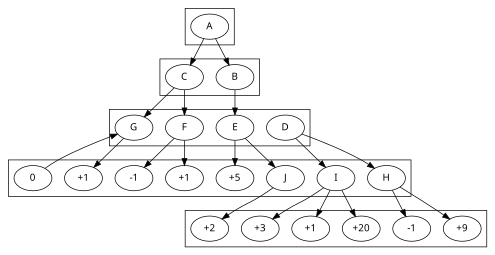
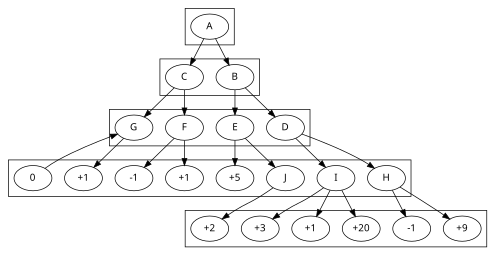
edge "B" -> "D": added
